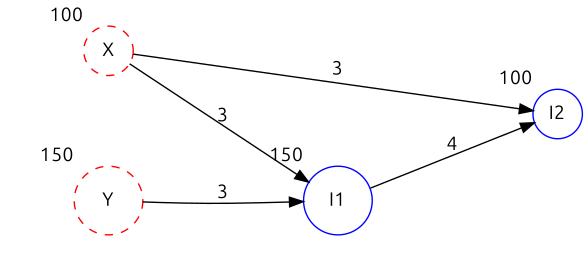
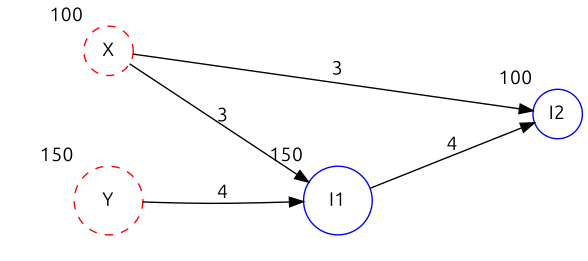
edge "Y 150" -> "I1 150": label "3" -> "4"
